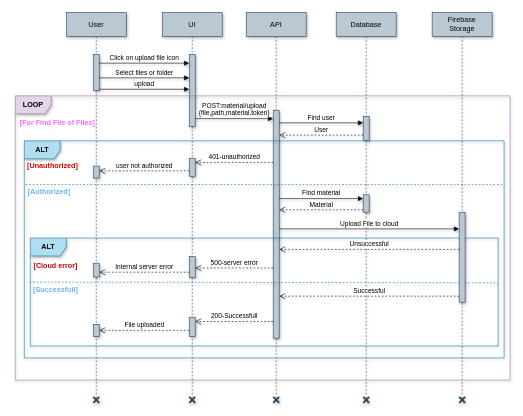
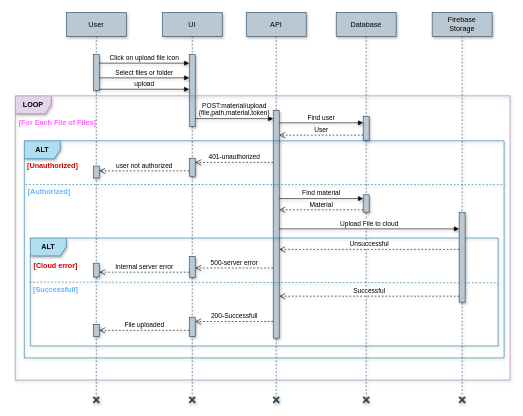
node "[For Find File of Files]": label "[For Find File of Files]" -> "[For Each File of Files]"
